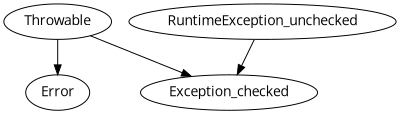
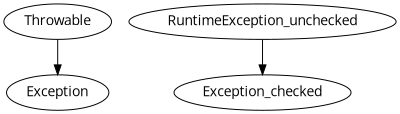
edge "Throwable" -> "Exception_checked": removed
node "Error": label "Error" -> "Exception"
